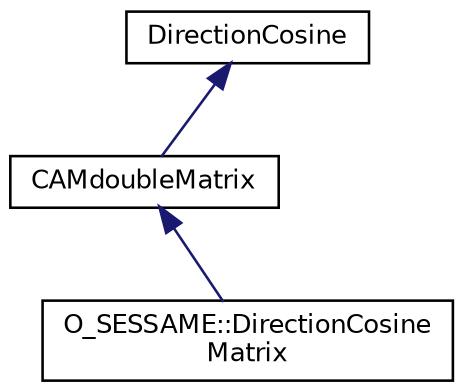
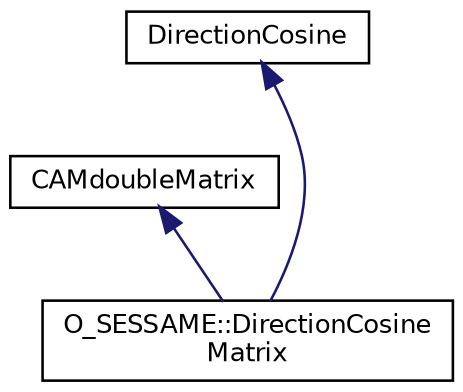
edge "CAMdoubleMatrix" -> "DirectionCosine": now "O_SESSAME::DirectionCosine Matrix" -> "DirectionCosine"
